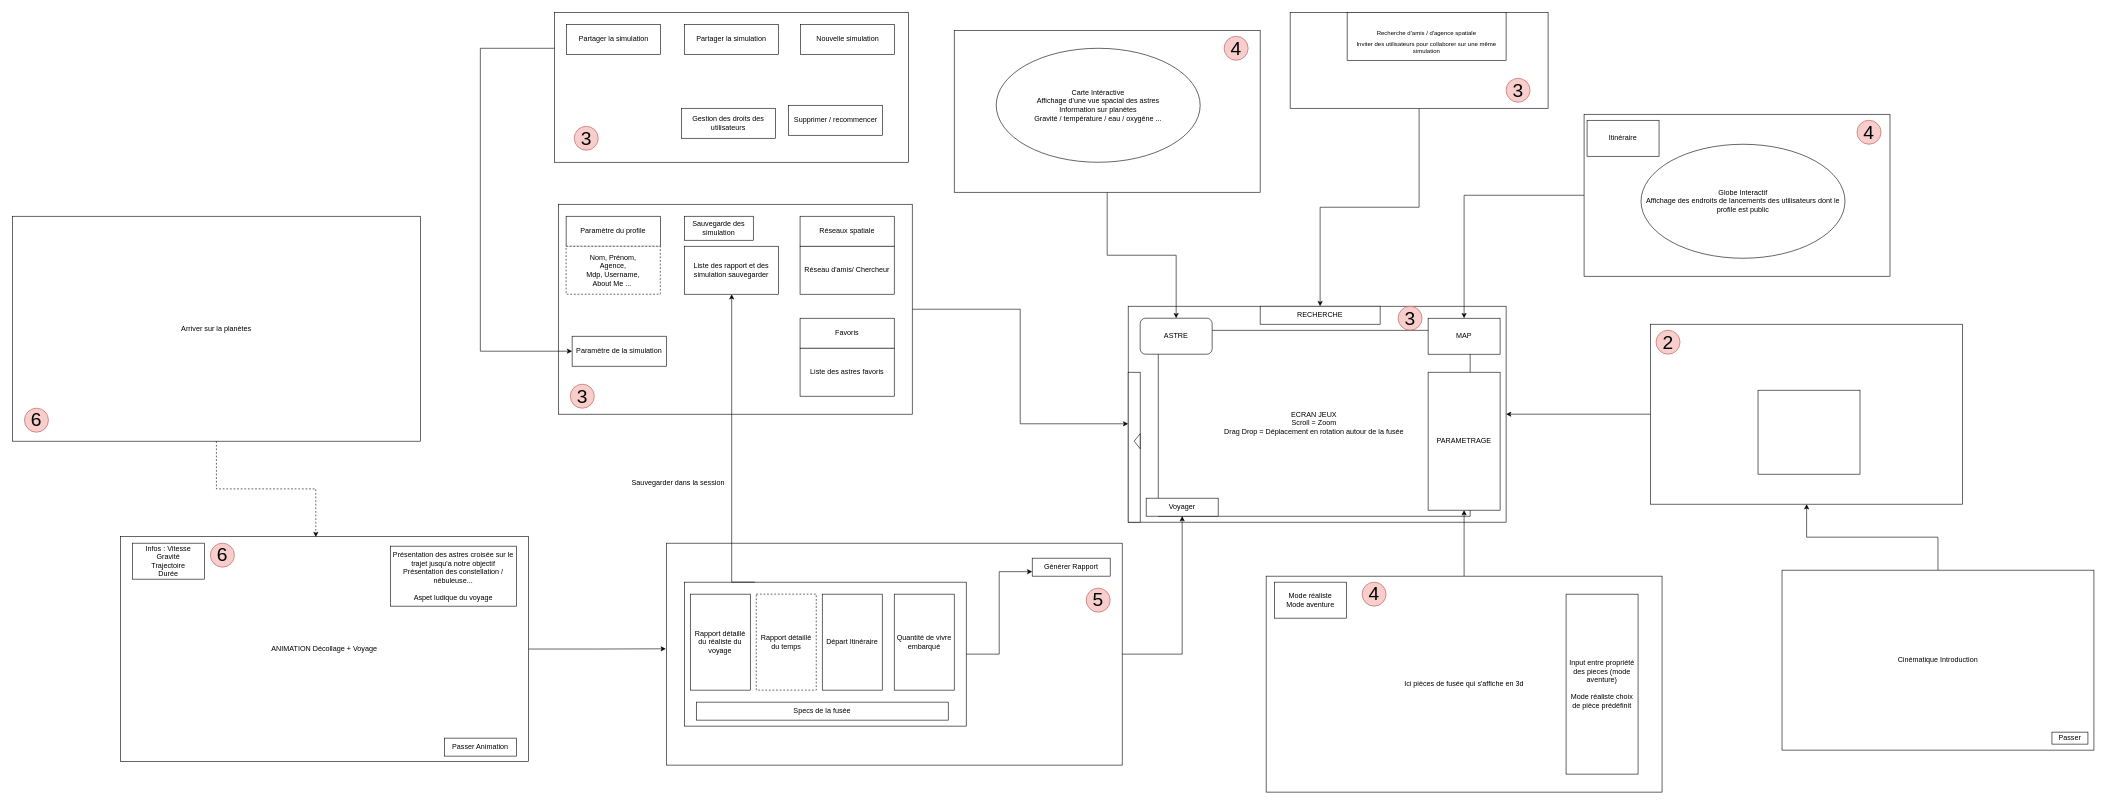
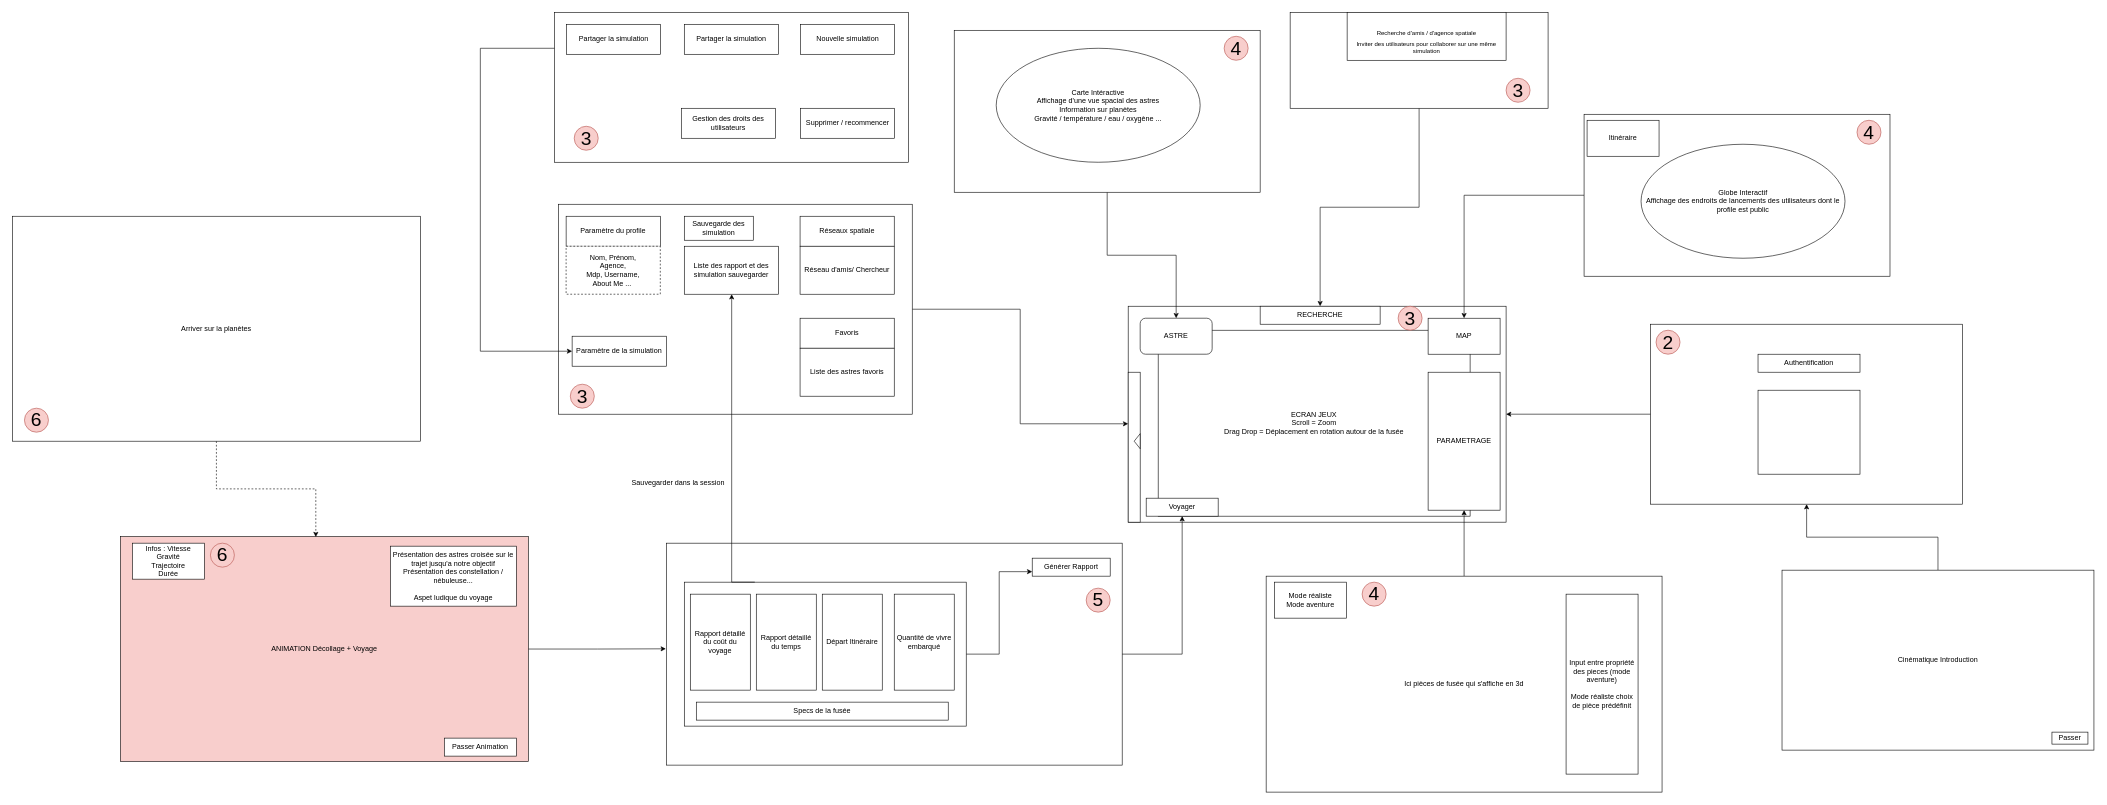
node "Supprimer / recommencer": moved (836, 120) -> (848, 123)
node "Authentification": added
node "Rapport détaillé du réaliste du voyage": label "Rapport détaillé du réaliste du voyage" -> "Rapport détaillé du coût du voyage"
node "Rapport détaillé du temps": style dashed -> solid
node "ANIMATION Décollage + Voyage": fillcolor #ffffff -> #f8cecc
